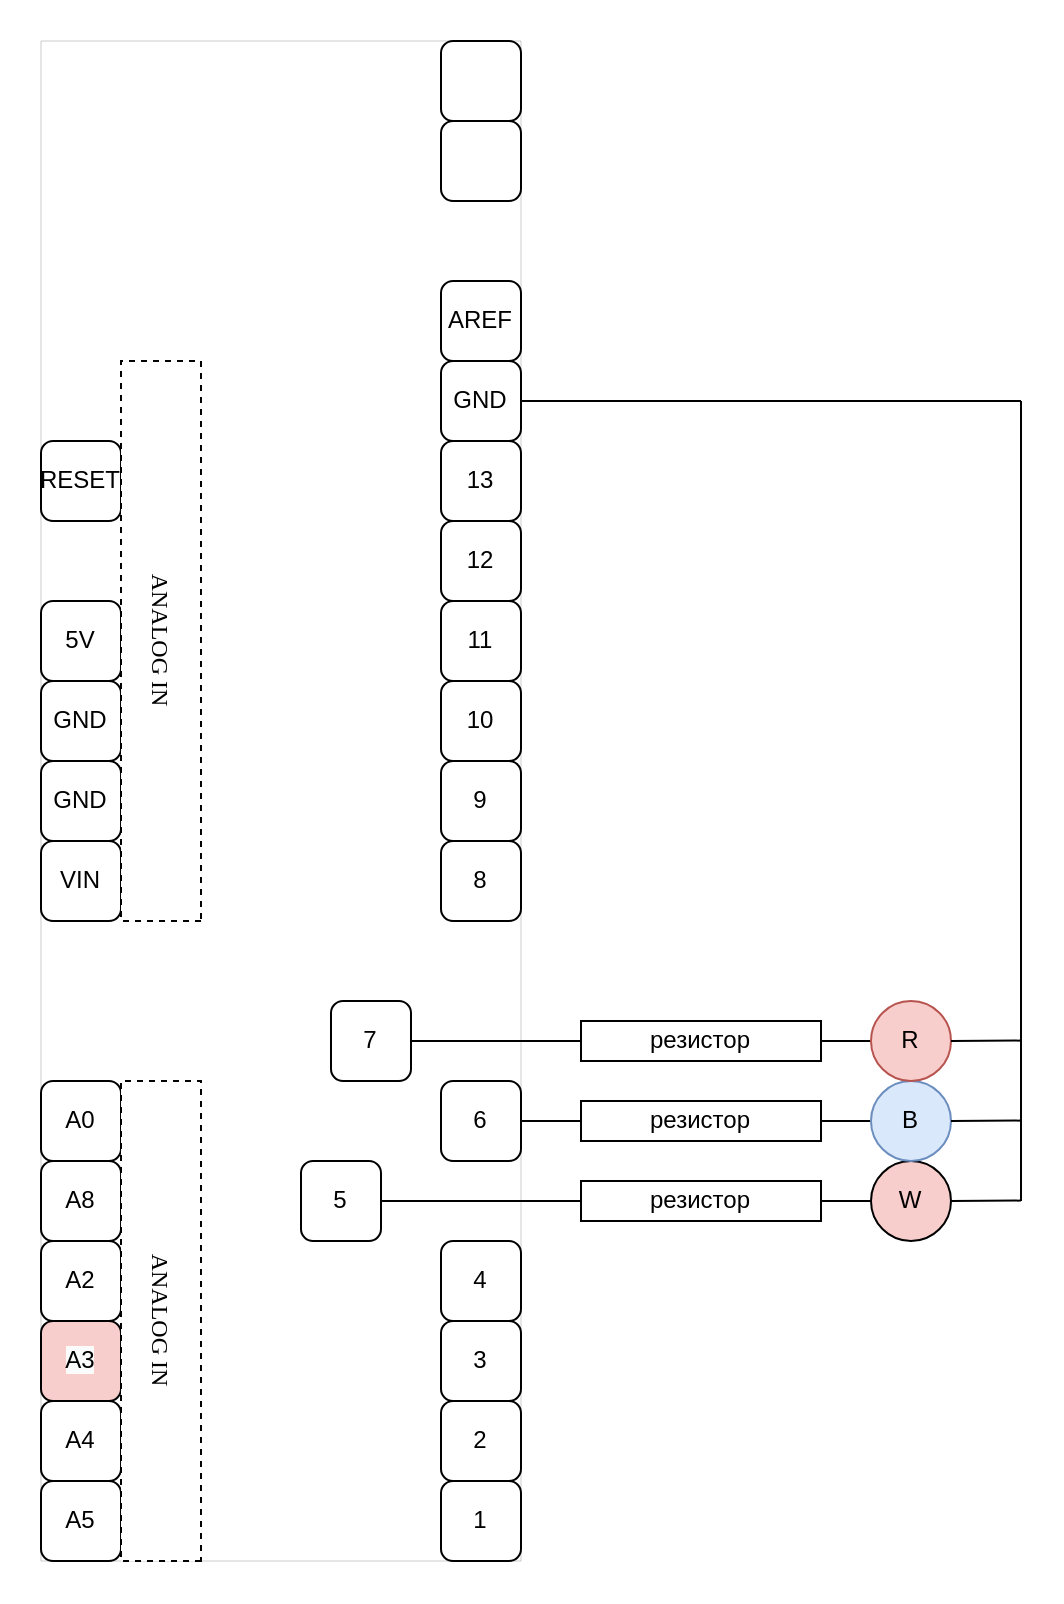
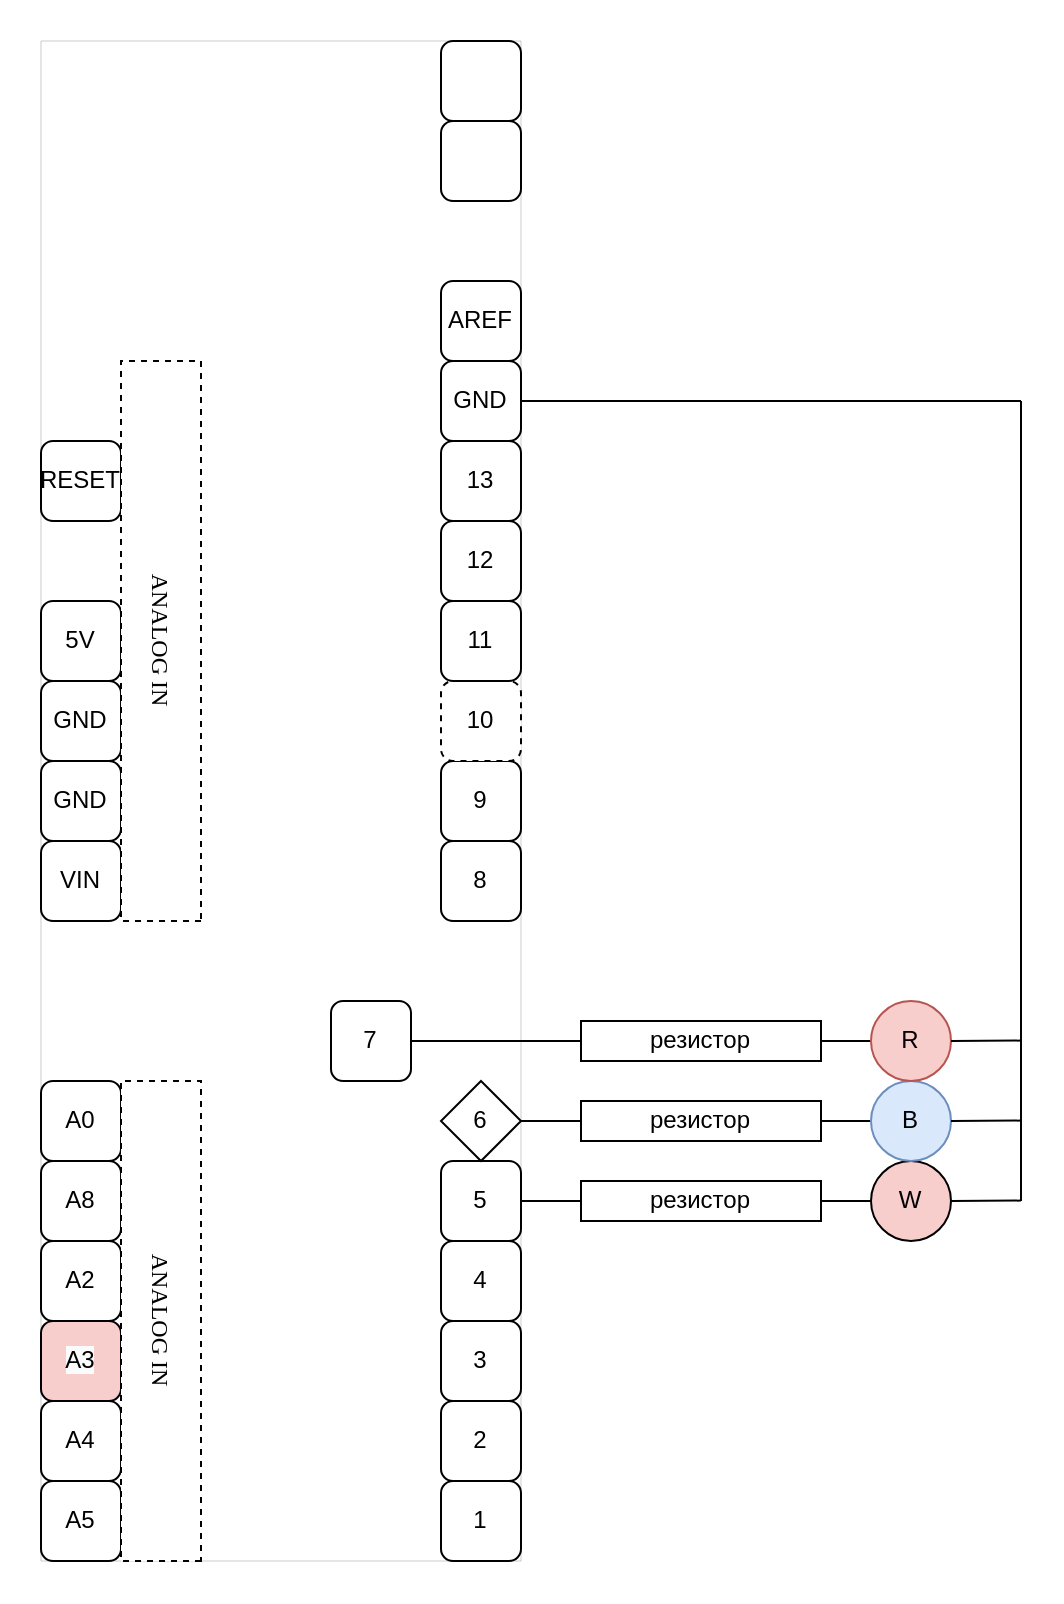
node "10": style solid -> dashed
node "6": shape rounded rectangle -> diamond
node "5": moved (341, 1201) -> (481, 1201)
